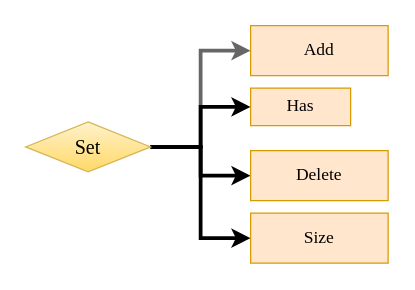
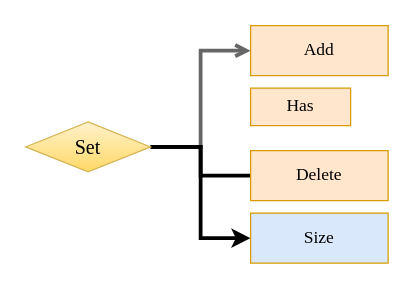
edge "Set" -> "Add": arrowhead classic -> open
edge "Set" -> "Has": removed
edge "Set" -> "Delete": arrowhead classic -> none
node "Size": fillcolor #ffe6cc -> #dae8fc
